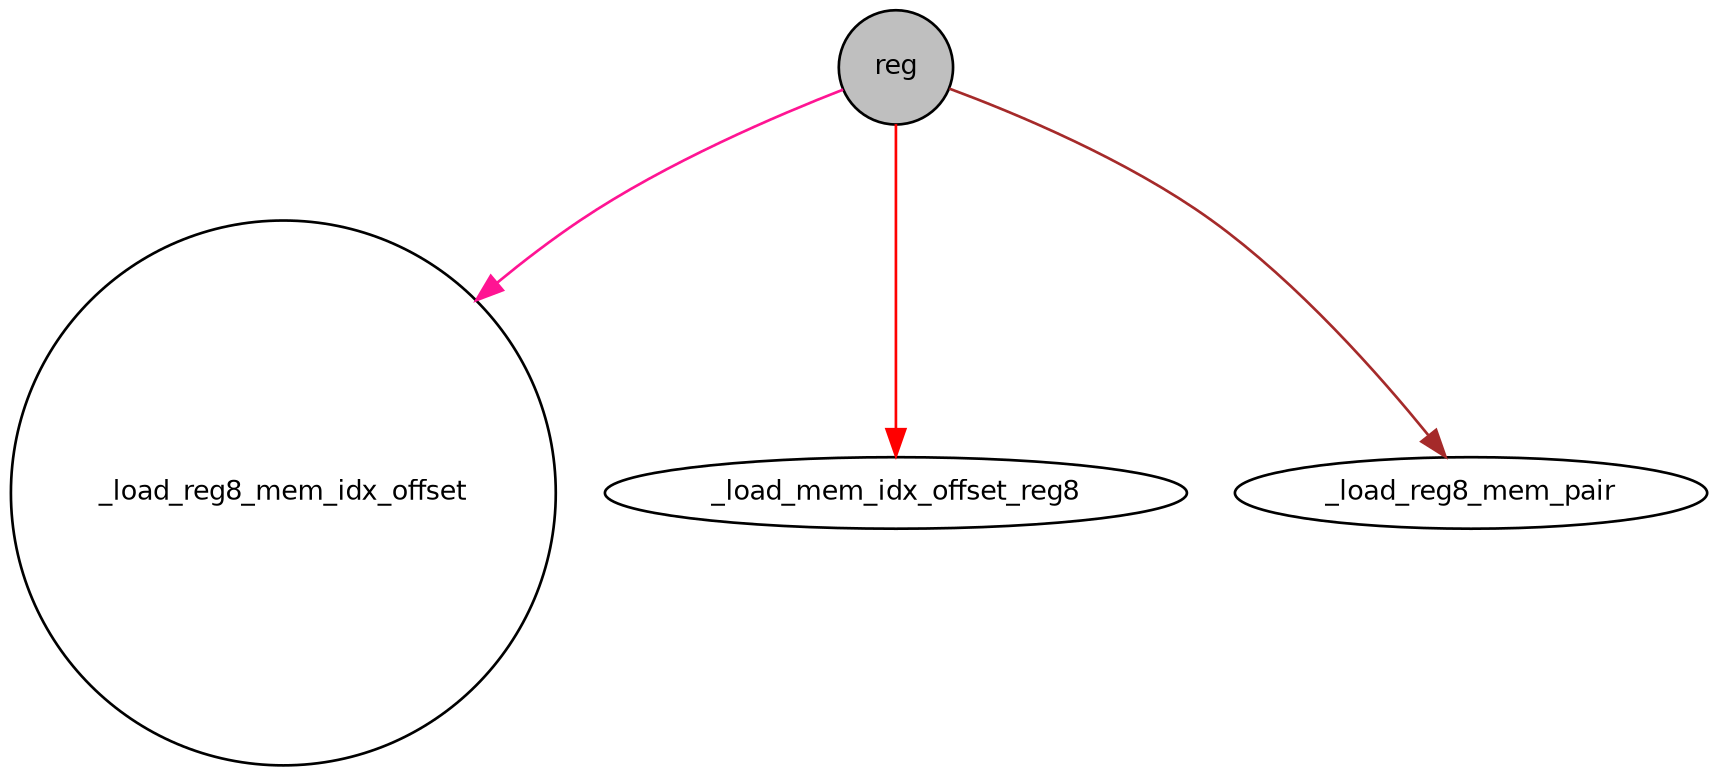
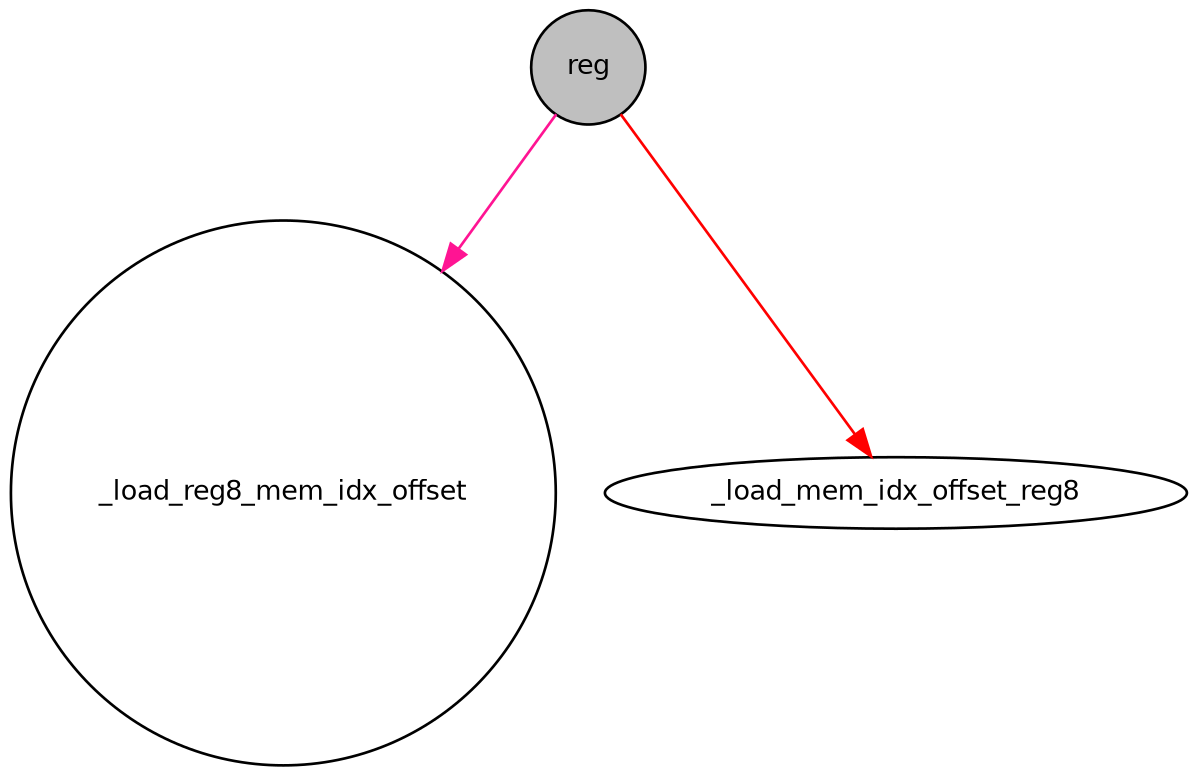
node "_load_reg8_mem_pair": removed
